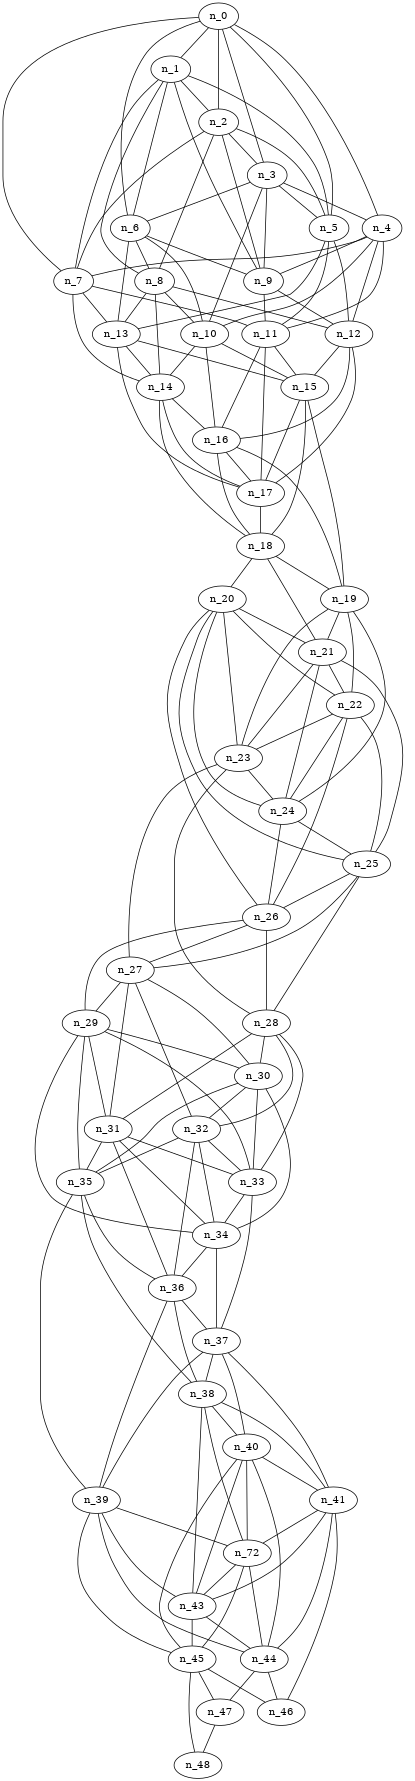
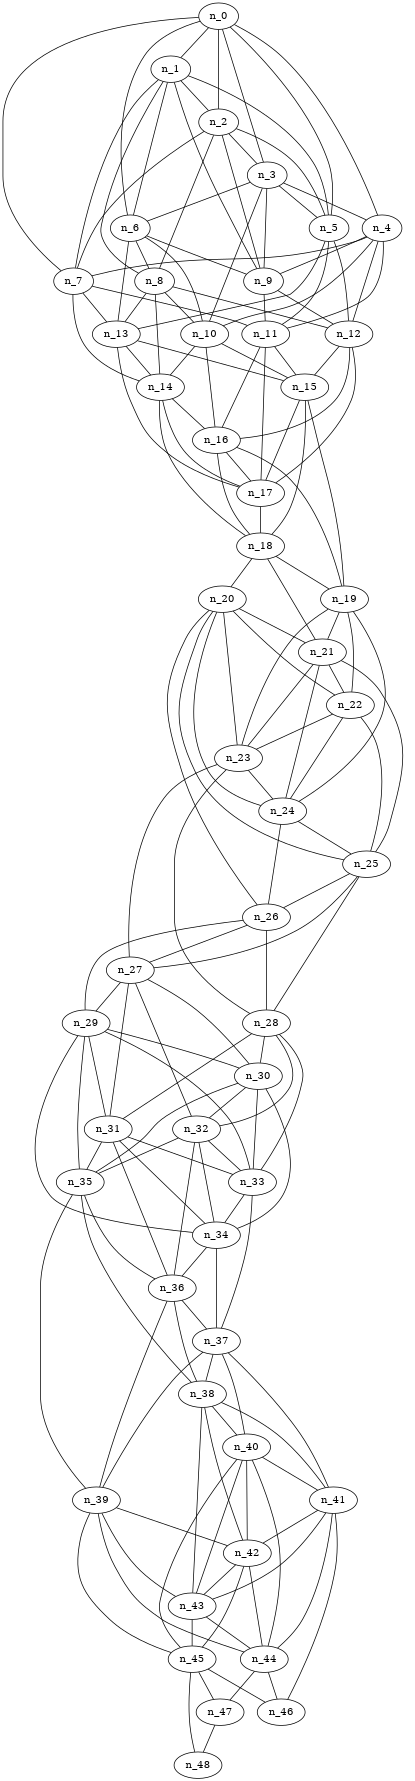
edge "n_22" -- "n_26": removed
node "n_72": label "n_72" -> "n_42"
